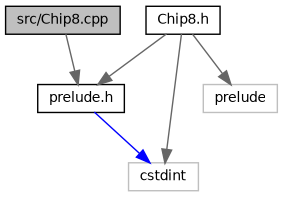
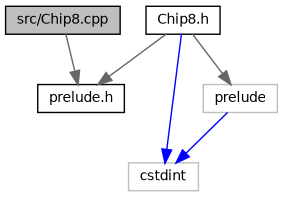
edge "Chip8.h" -> "cstdint": color gray40 -> blue
edge "prelude.h" -> "cstdint": now "prelude" -> "cstdint"
